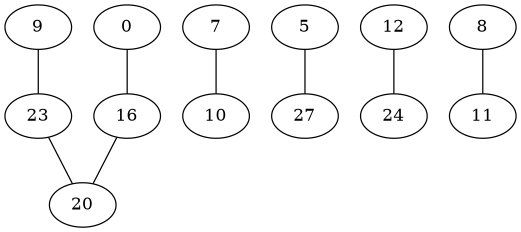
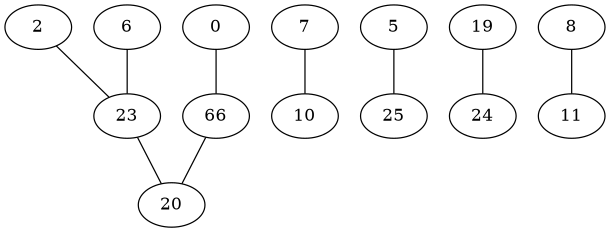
node "9": label "9" -> "6"
node "2": added
node "12": label "12" -> "19"
node "16": label "16" -> "66"
node "27": label "27" -> "25"
